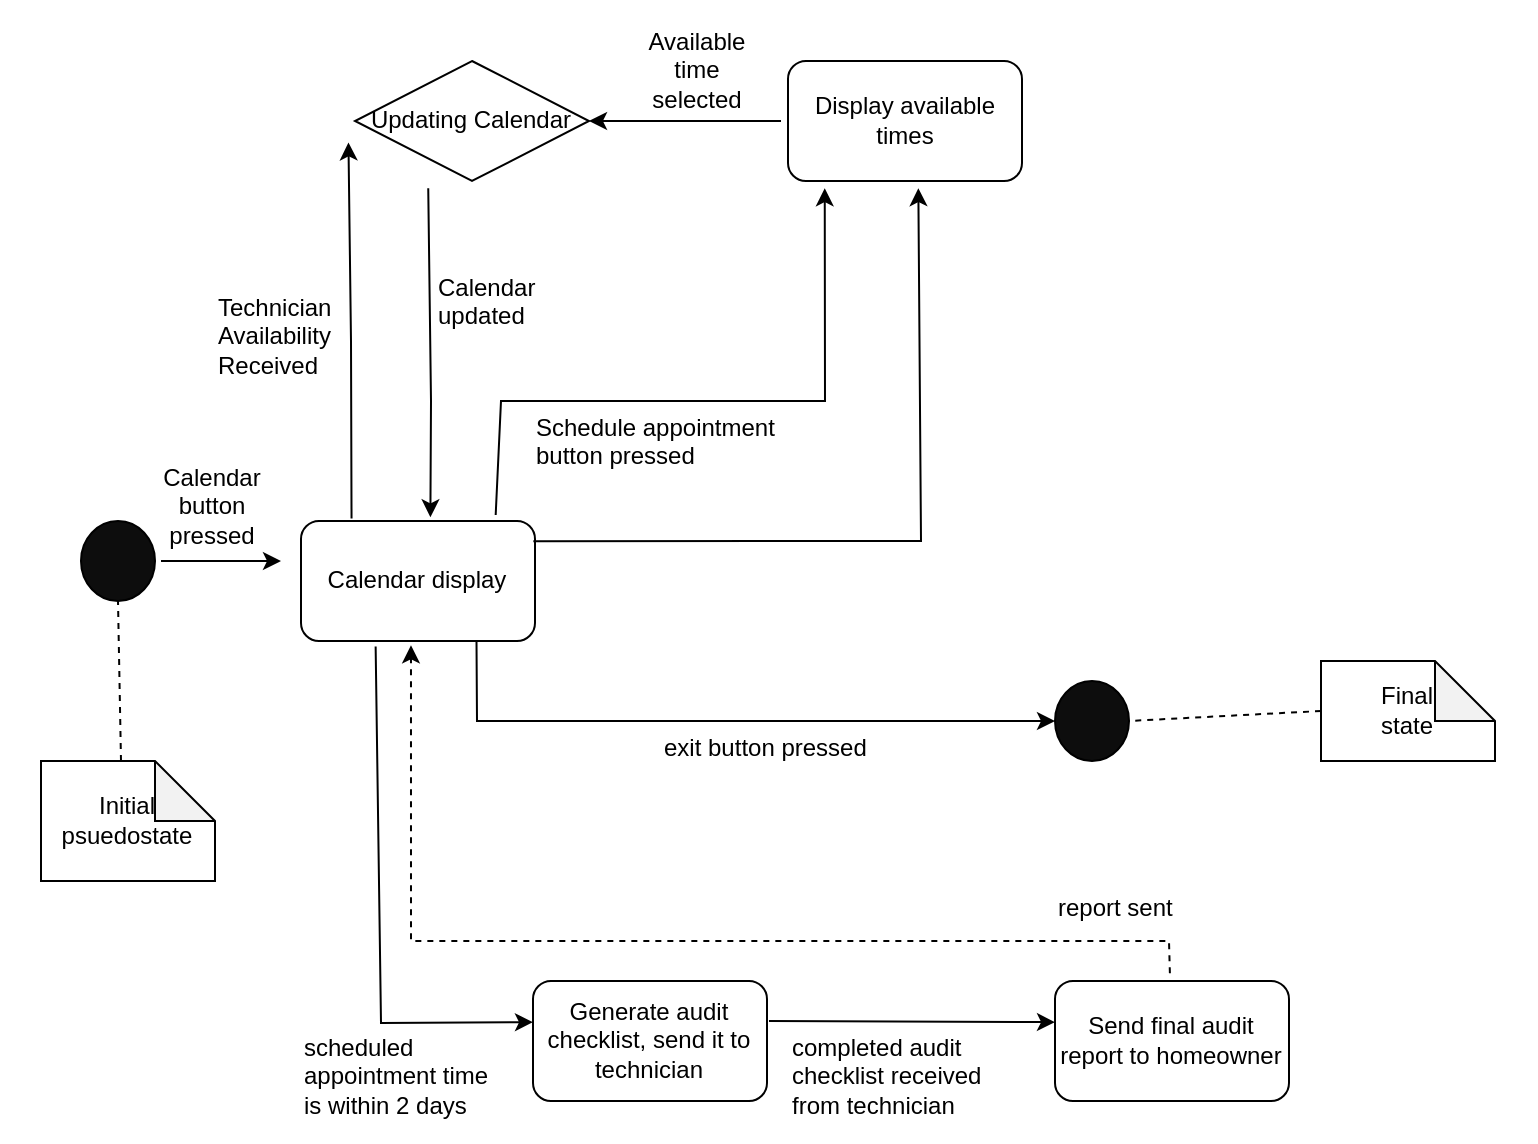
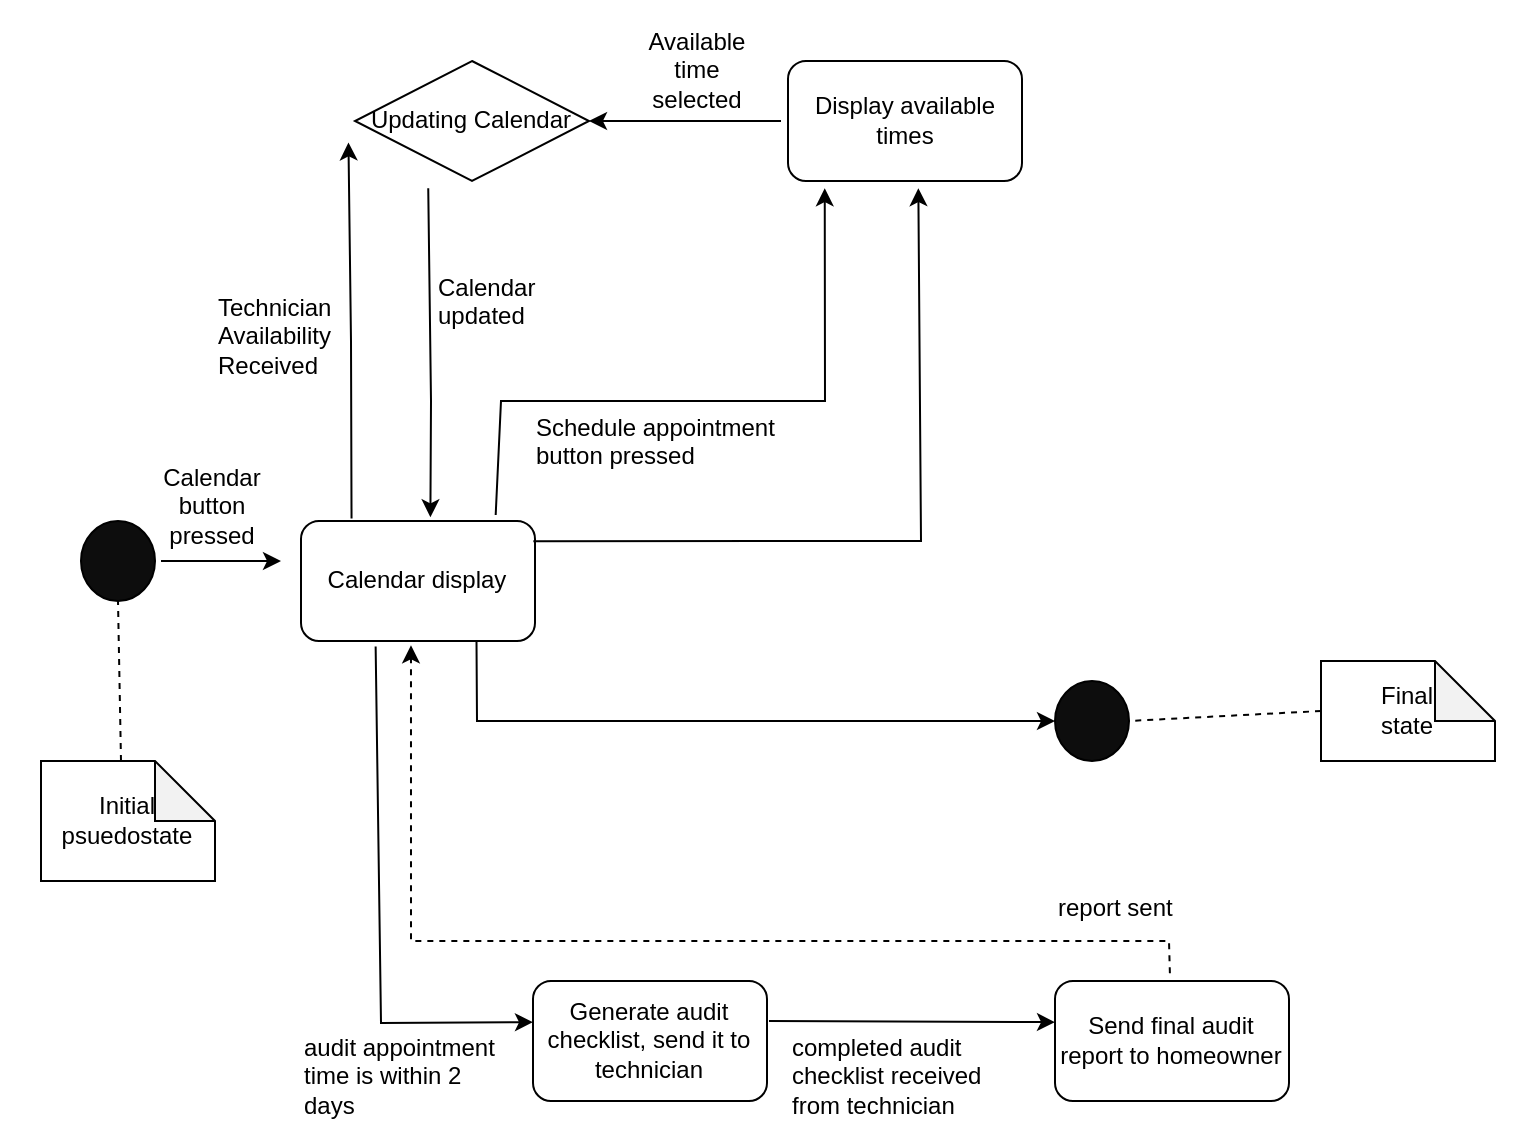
node "exit button pressed": removed
node "scheduled appointment time is within 2 days": label "scheduled appointment time is within 2 days" -> "audit appointment time is within 2 days"
